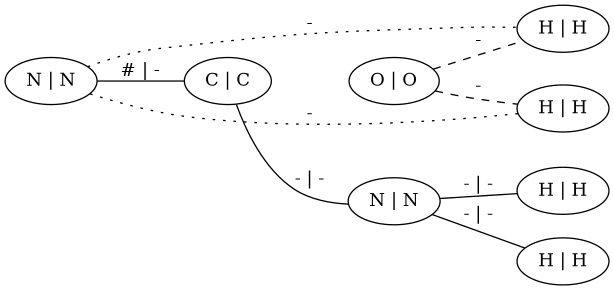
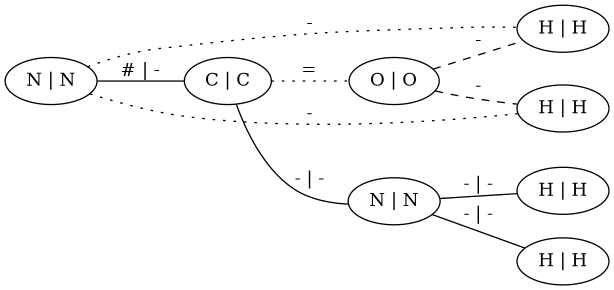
edge "C | C" -- "O | O": added, label "="
